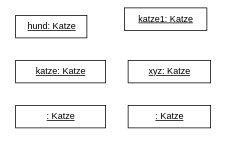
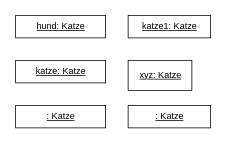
node "katze1: Katze": moved (165, 19) -> (169, 27)
node "hund: Katze": size 71x23 -> 90x23
node "xyz: Katze": size 83x23 -> 64x30
